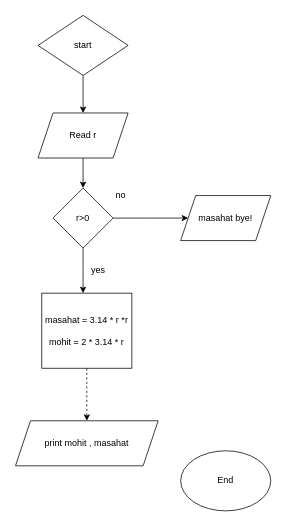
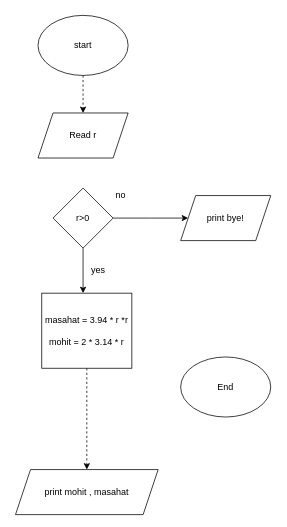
node "start": shape diamond -> ellipse
edge "start" -> "Read r": style solid -> dashed
edge "Read r" -> "r>0": removed
node "masahat bye!": label "masahat bye!" -> "print bye!"
node "masahat = 3.14 * r *r mohit = 2 * 3.14 * r": label "masahat = 3.14 * r *r mohit = 2 * 3.14 * r" -> "masahat = 3.94 * r *r mohit = 2 * 3.14 * r"
node "print mohit , masahat": moved (87, 443) -> (87, 492)
node "End": moved (225, 480) -> (225, 387)
